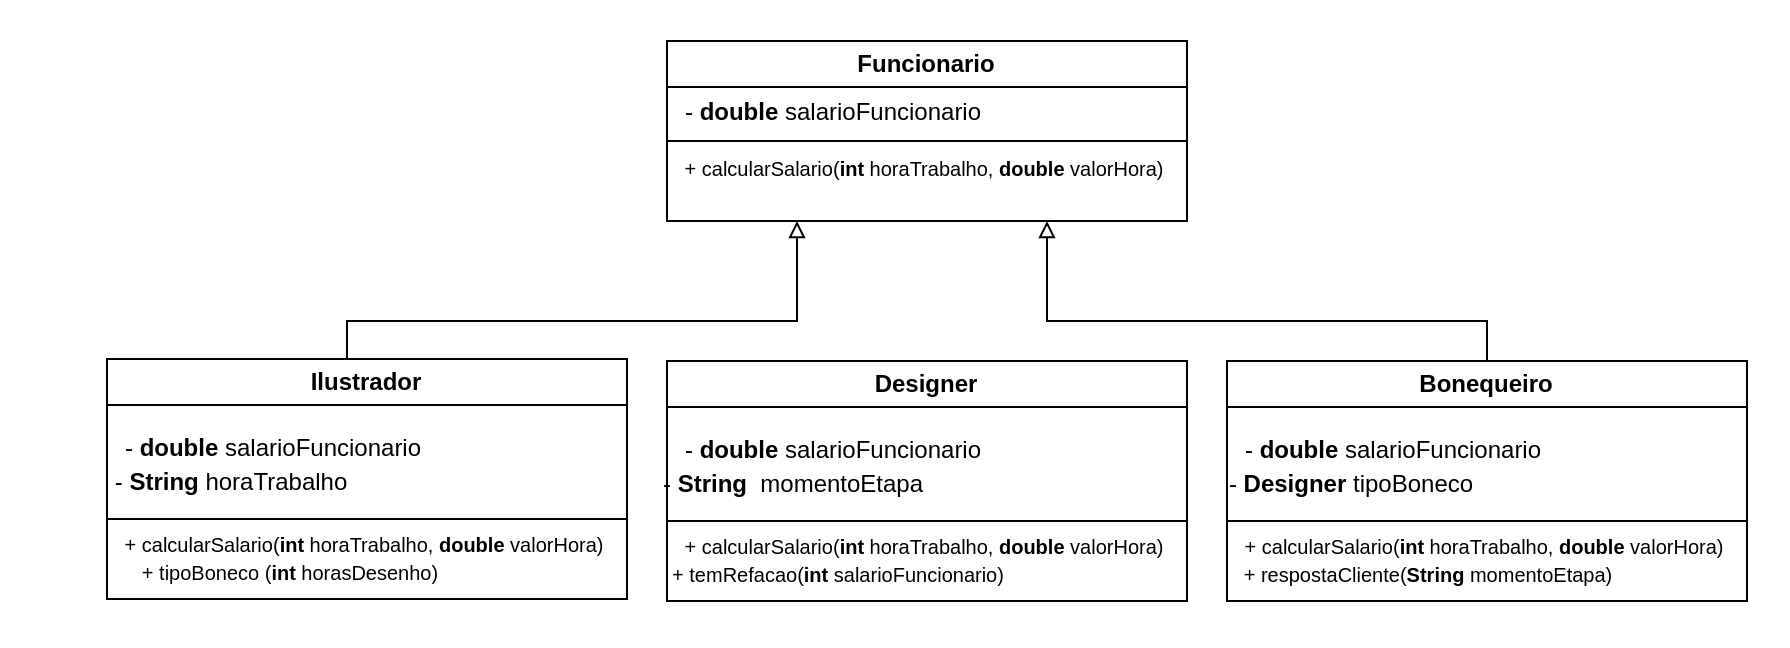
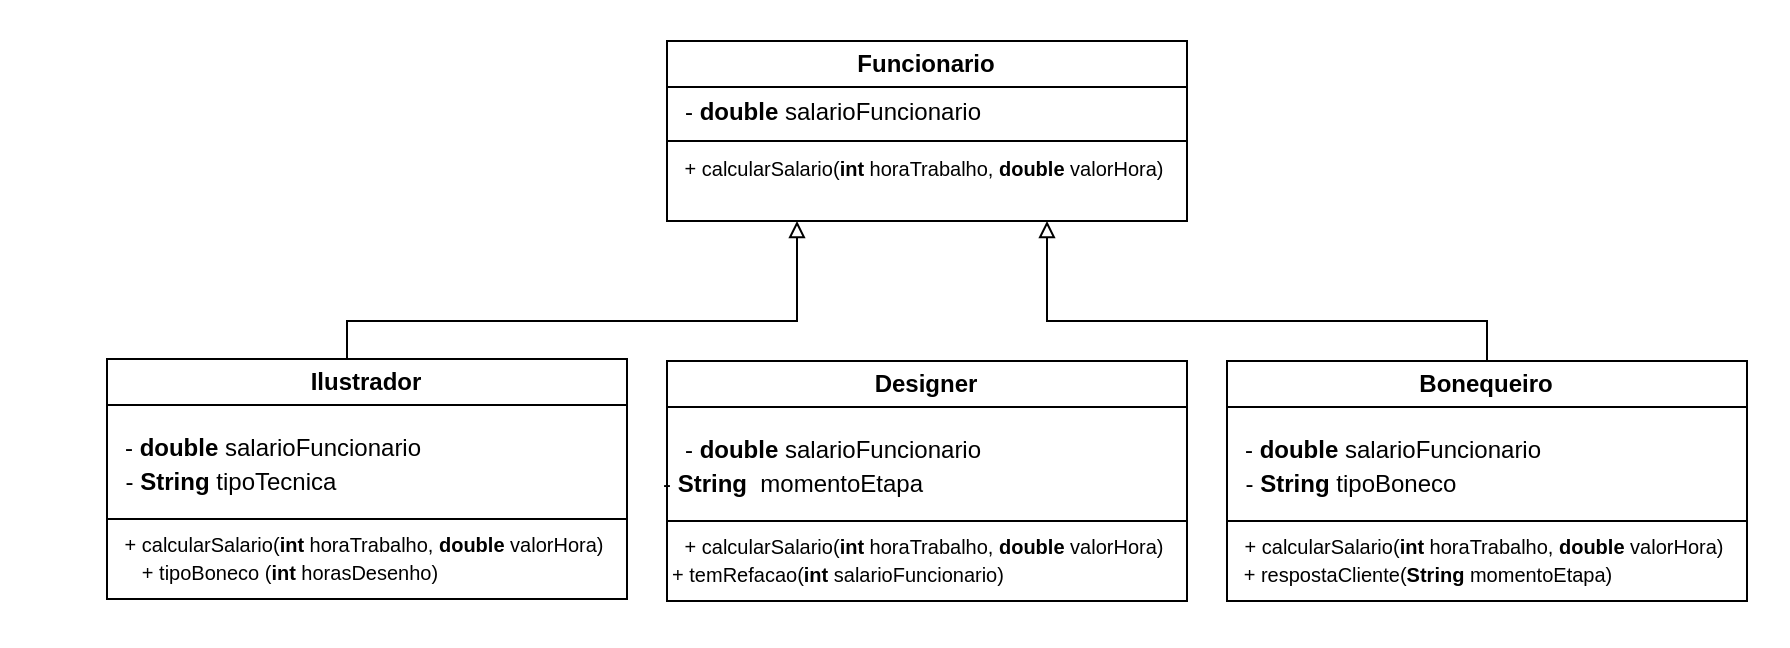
node "- String horaTrabalho": label "- String horaTrabalho" -> "- String tipoTecnica"
node "- Designer tipoBoneco": label "- Designer tipoBoneco" -> "- String tipoBoneco"
